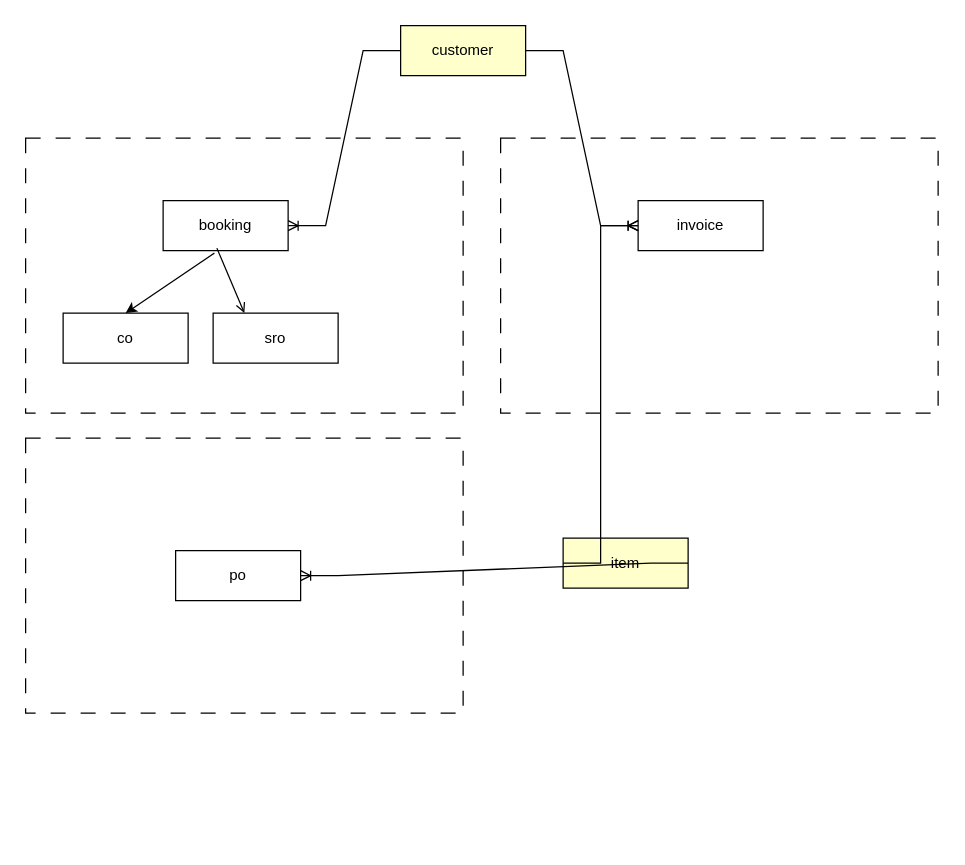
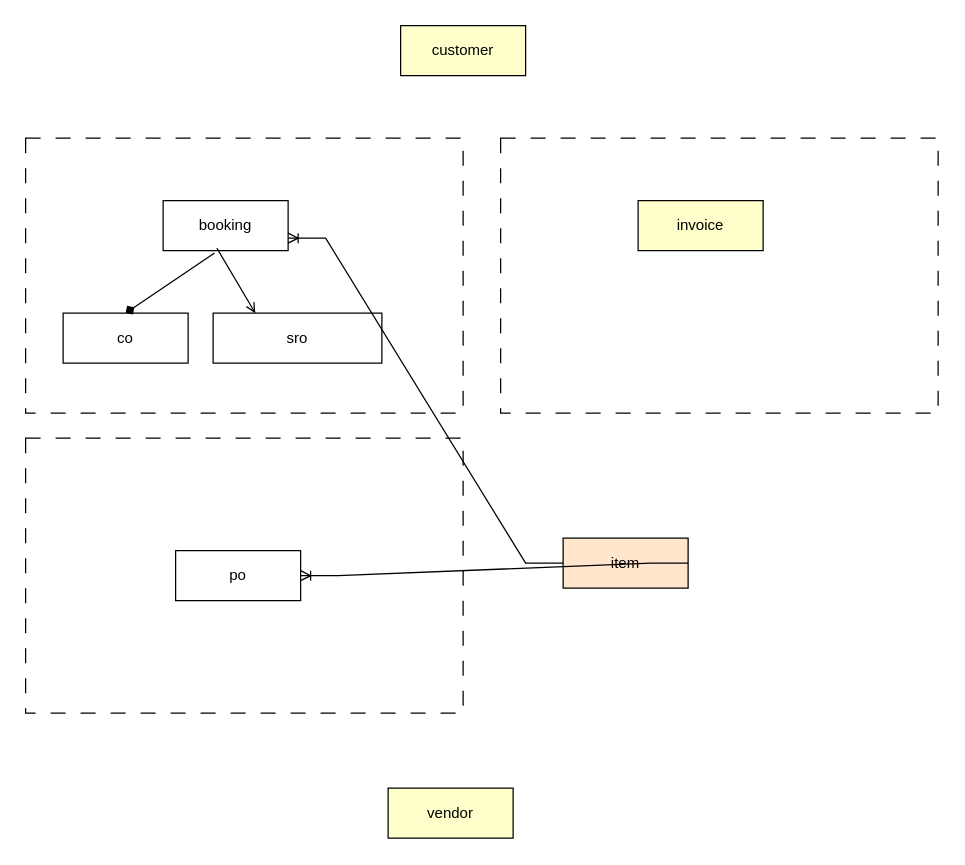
edge "customer" -> "invoice": removed
edge "customer" -> "booking": removed
node "invoice": fillcolor #ffffff -> #ffffcc
edge "booking" -> "co": arrowhead classic -> diamond
node "sro": size 125x50 -> 169x50
edge "item" -> "invoice": now "item" -> "booking"
node "item": fillcolor #ffffcc -> #ffe6cc
node "vendor": added
